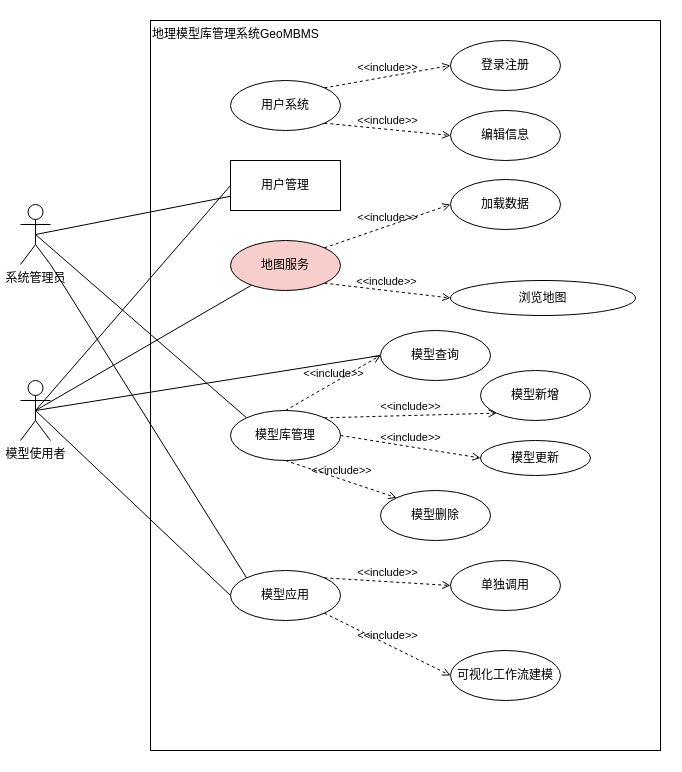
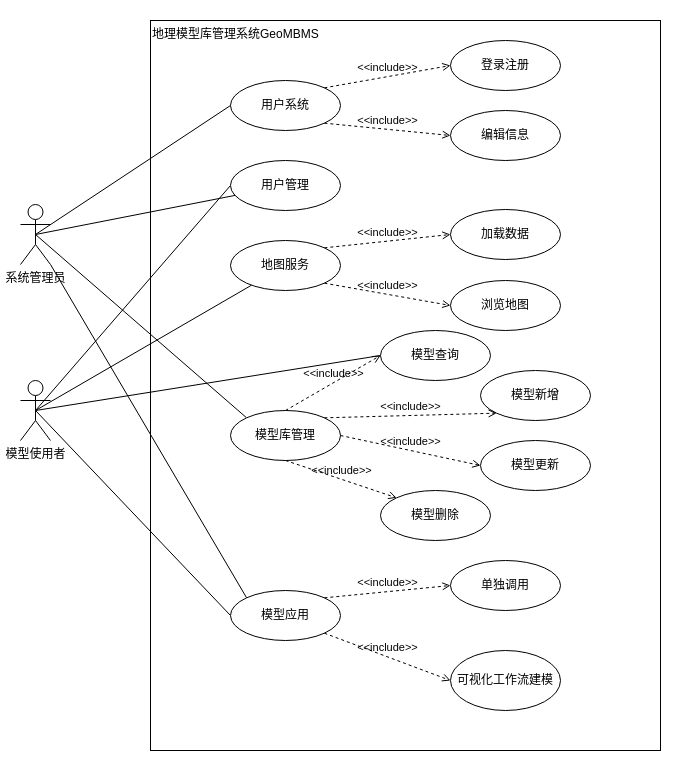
edge "用户系统" -- "系统管理员": added
node "用户管理": shape rectangle -> ellipse
node "加载数据": moved (506, 205) -> (506, 235)
node "地图服务": fillcolor #f8cecc -> #ffffff
node "浏览地图": size 185x35 -> 110x50
node "模型更新": size 110x35 -> 110x50
node "模型应用": moved (286, 596) -> (286, 616)
node "可视化工作流建模": size 110x50 -> 110x60
